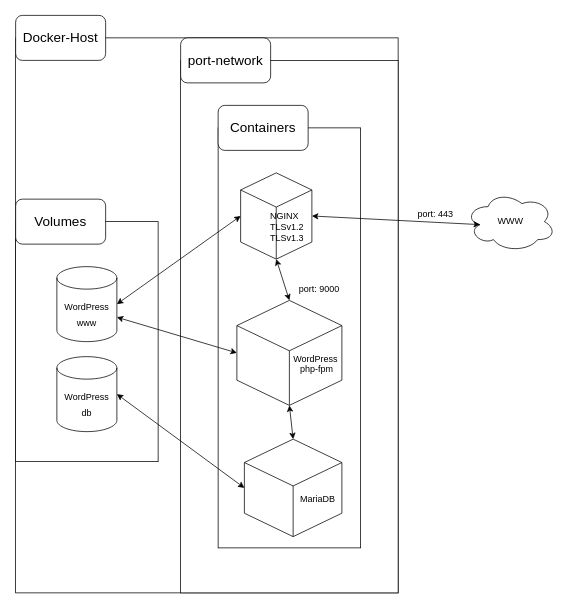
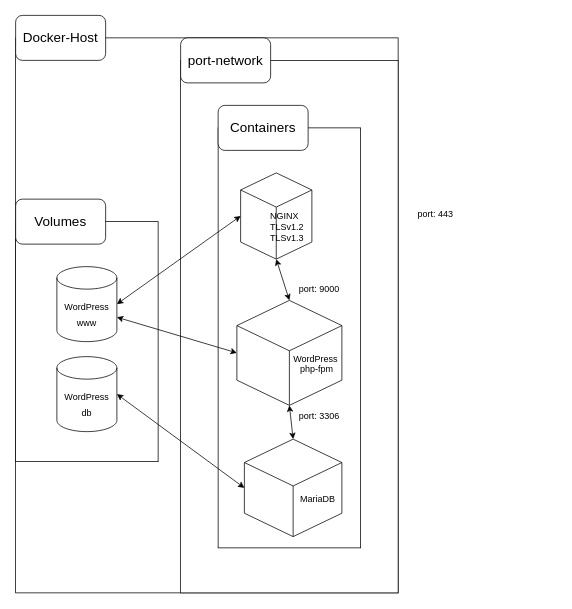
edge "NGINX TLSv1.2 TLSv1.3" -- "WWW": removed
node "WWW": removed
node "port: 3306": added
